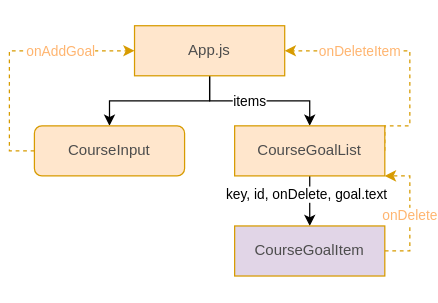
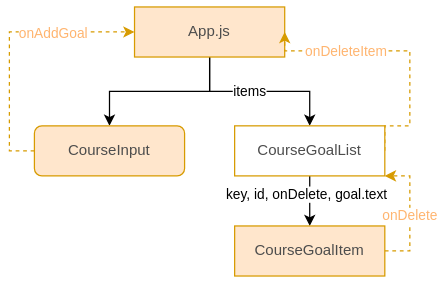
node "App.js": moved (209, 51) -> (209, 32)
node "CourseGoalList": fillcolor #ffe6cc -> #ffffff
node "CourseGoalItem": fillcolor #e1d5e7 -> #ffe6cc
